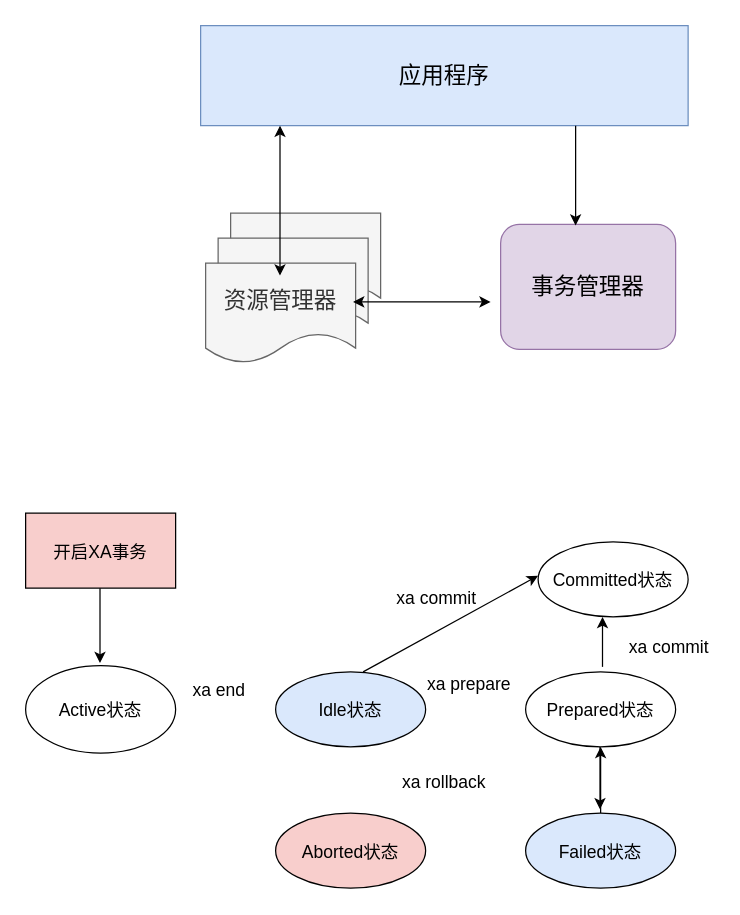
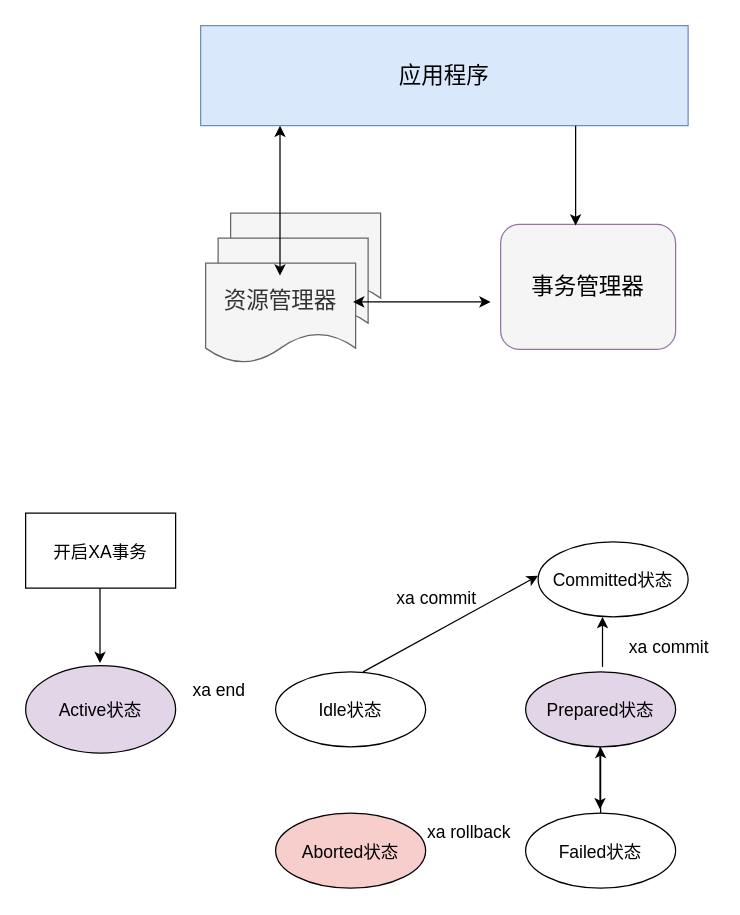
node "事务管理器": fillcolor #e1d5e7 -> #f5f5f5
node "开启XA事务": fillcolor #f8cecc -> #ffffff
node "xa prepare": removed
node "Active状态": fillcolor #ffffff -> #e1d5e7
node "Idle状态": fillcolor #dae8fc -> #ffffff
node "Prepared状态": fillcolor #ffffff -> #e1d5e7
node "xa rollback": moved (444, 782) -> (469, 832)
node "Failed状态": fillcolor #dae8fc -> #ffffff
